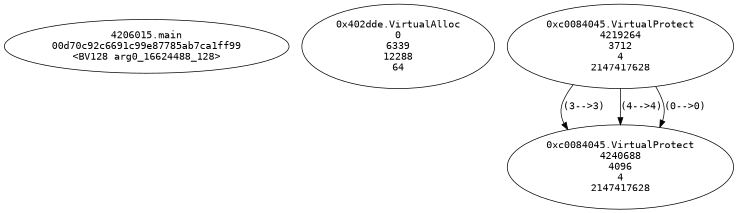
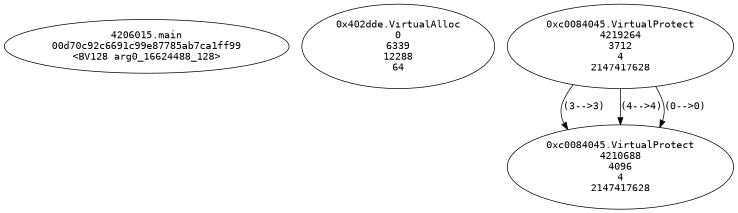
node "0xc0084045.VirtualProtect 4240688 4096 4 2147417628": label "0xc0084045.VirtualProtect 4240688 4096 4 2147417628" -> "0xc0084045.VirtualProtect 4210688 4096 4 2147417628"
